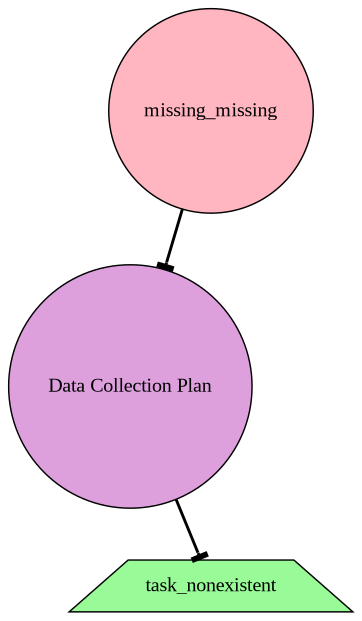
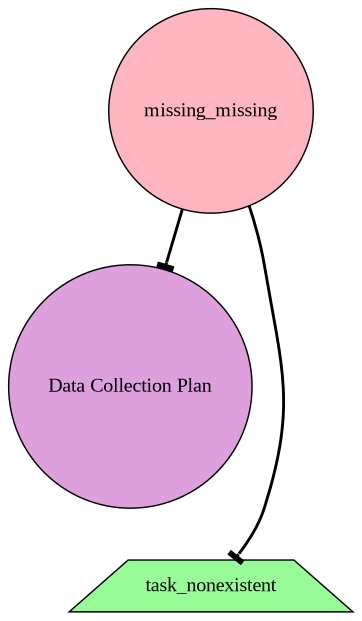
edge "Data Collection Plan" -> "task_nonexistent": now "missing_missing" -> "task_nonexistent"
